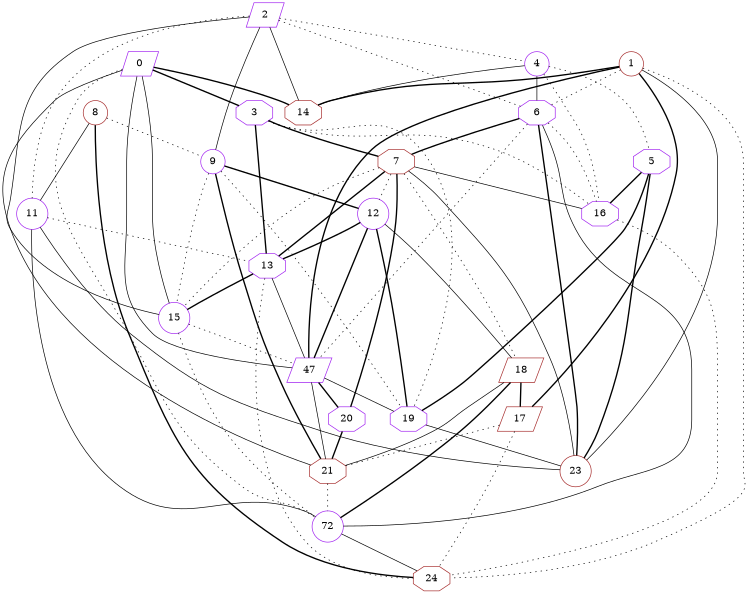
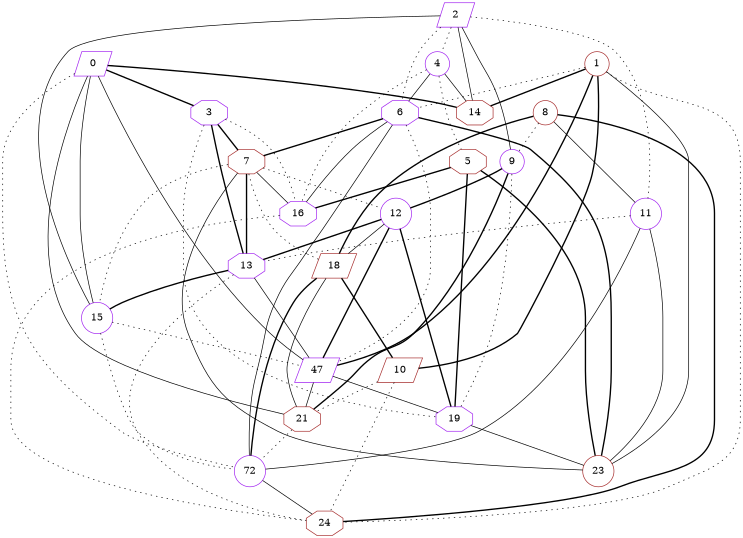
edge "8" -- "18": added
edge "6" -- "16": style dotted -> solid
node "5": color purple -> brown
edge "9" -- "15": removed
node "20": removed
node "17": label "17" -> "10"
